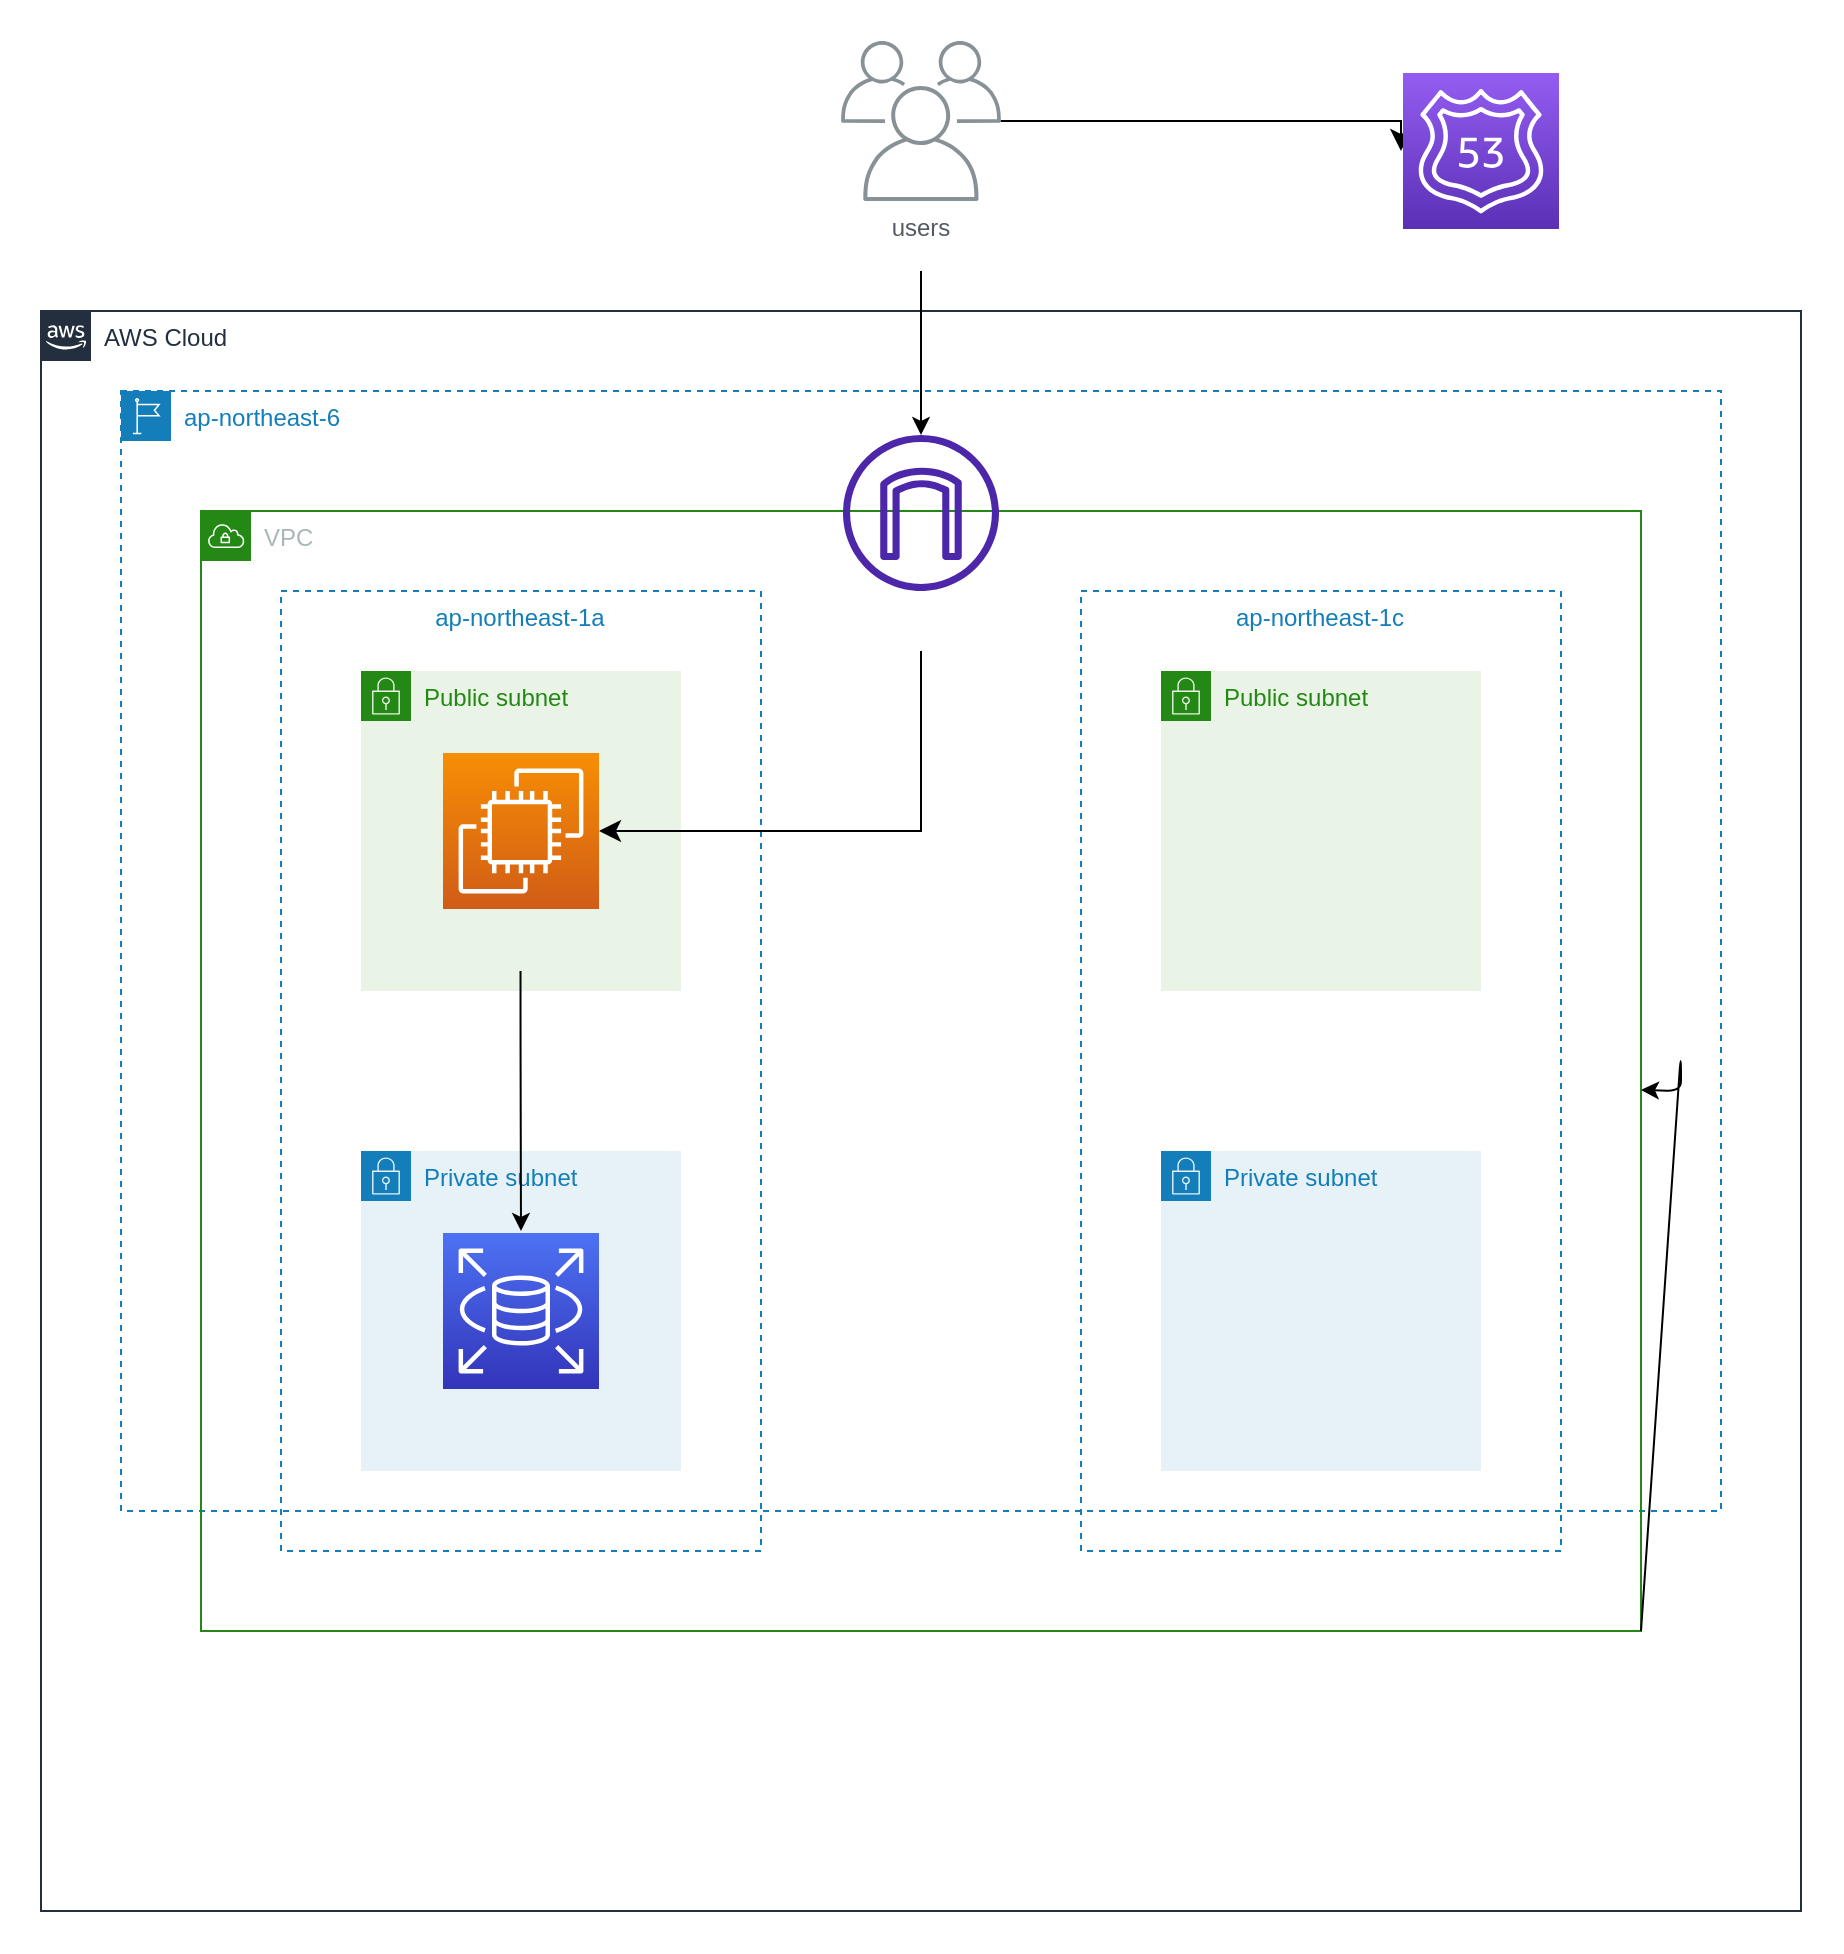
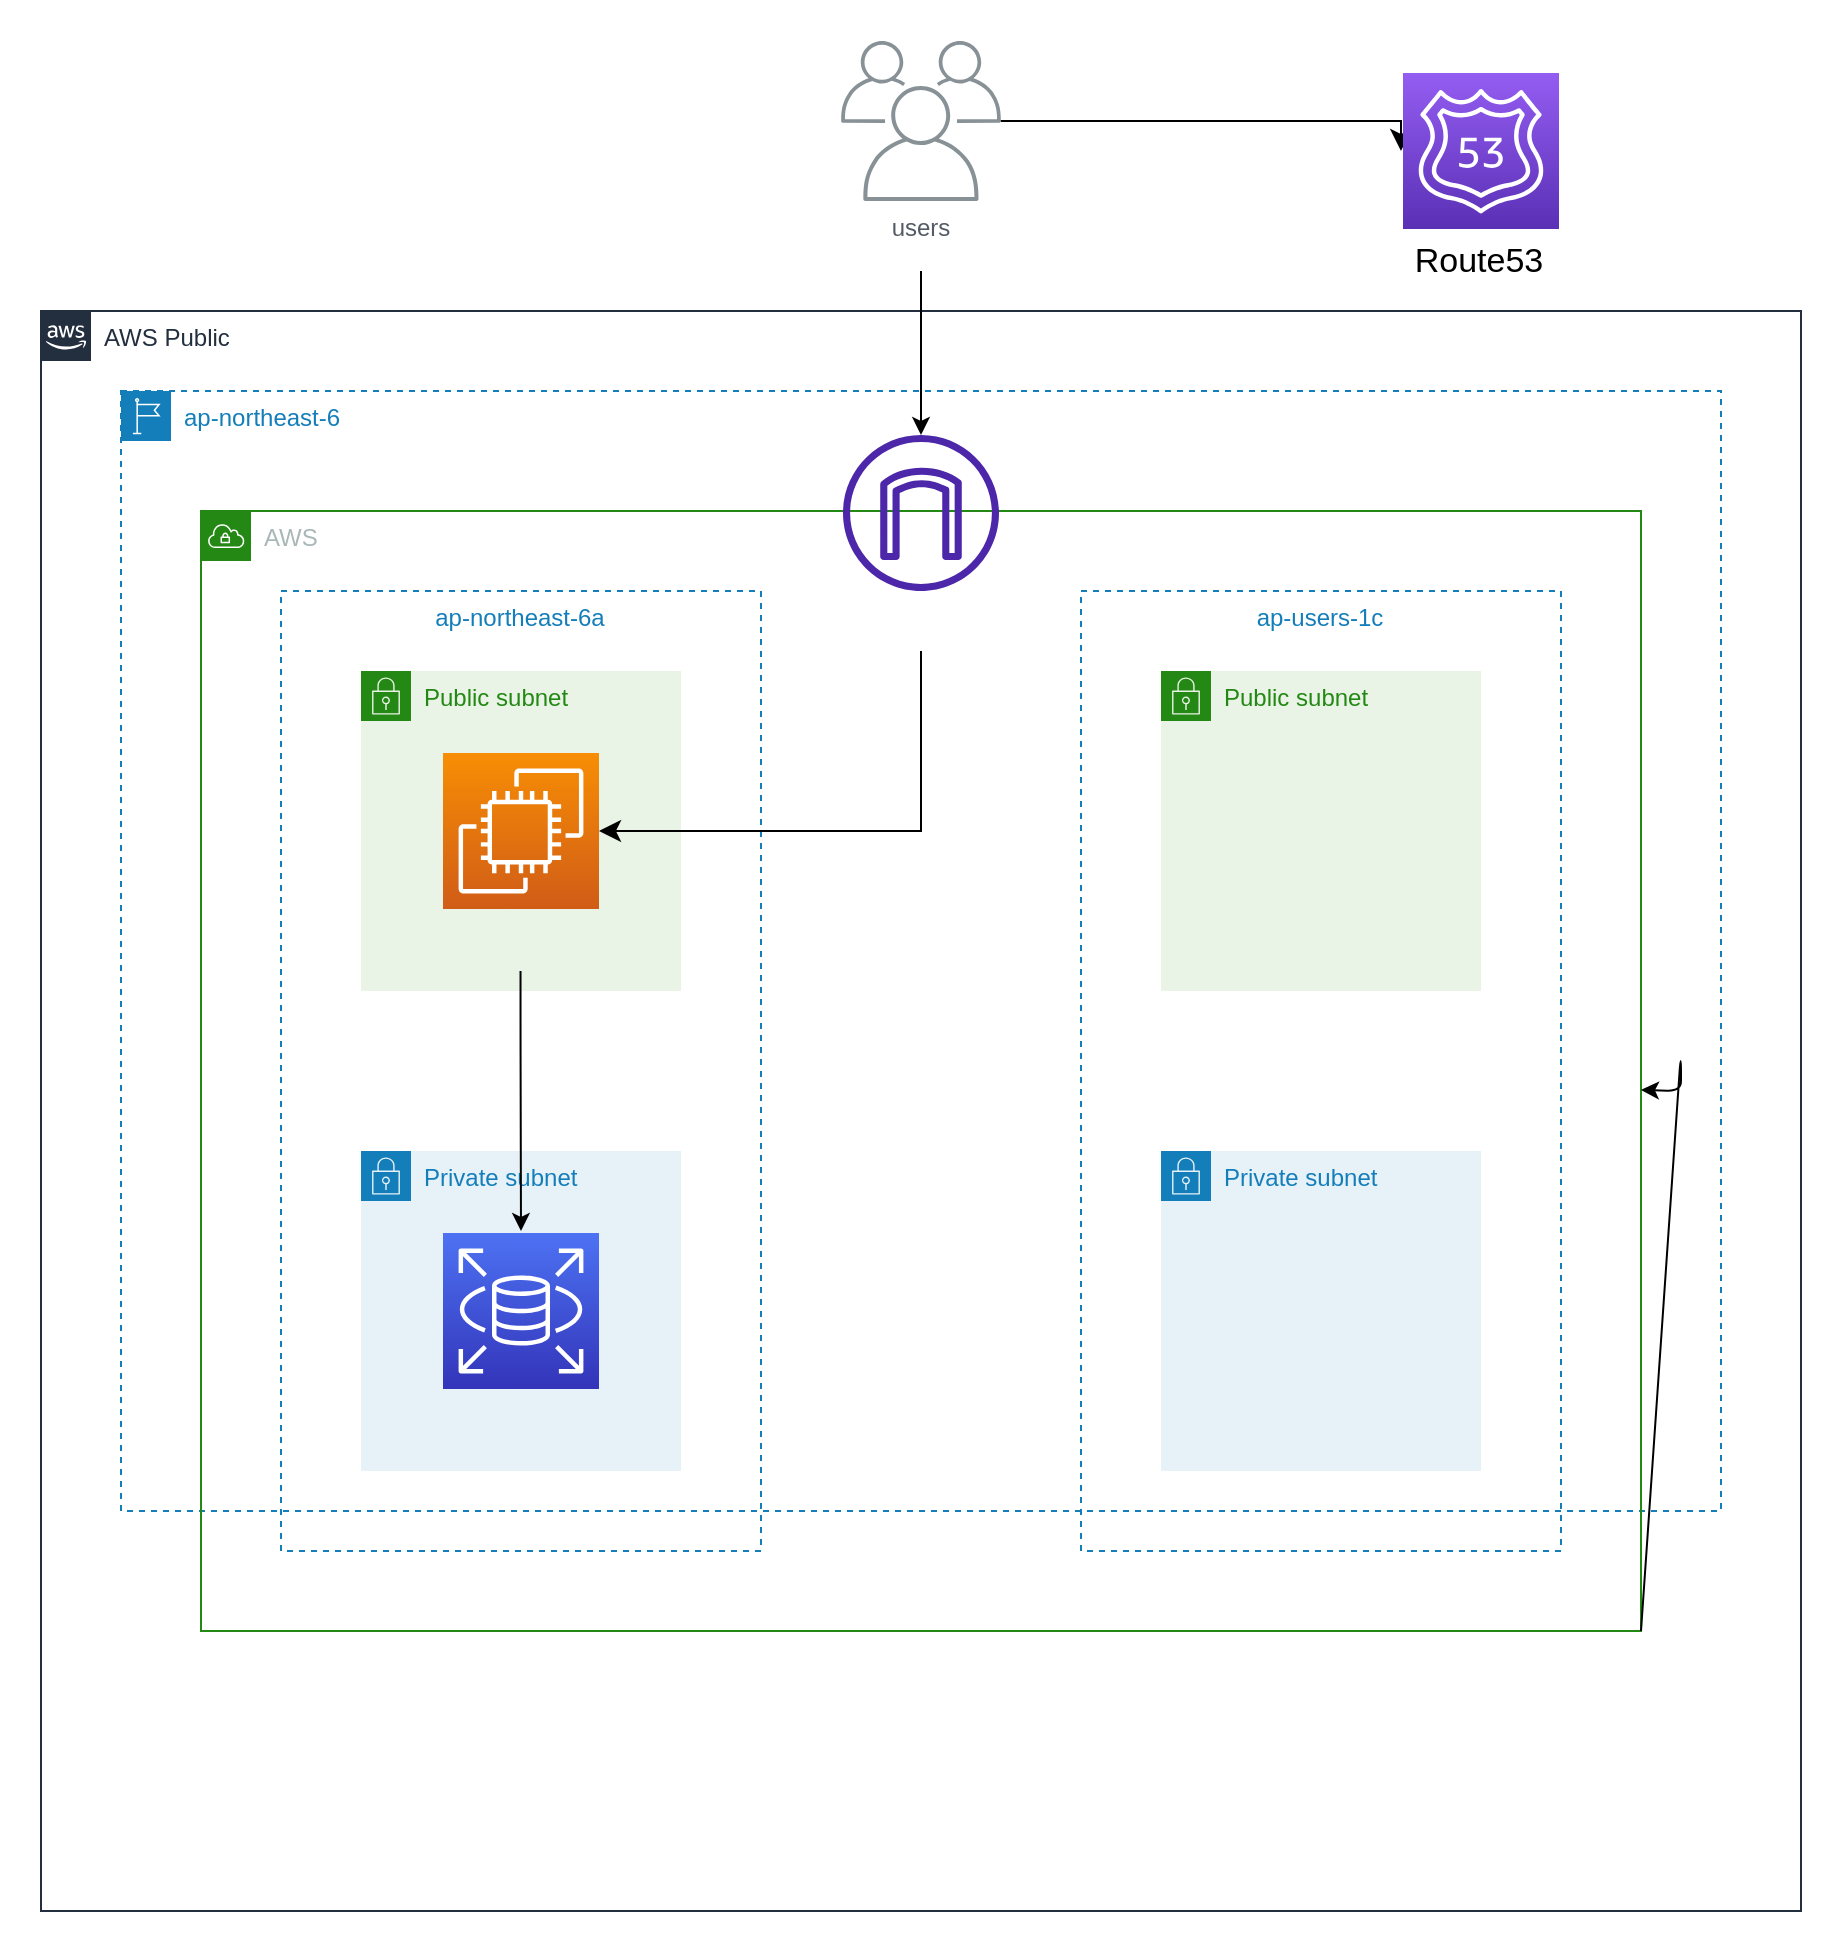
node "Route53": added
node "AWS Cloud": label "AWS Cloud" -> "AWS Public"
node "VPC": label "VPC" -> "AWS"
node "ap-northeast-1a": label "ap-northeast-1a" -> "ap-northeast-6a"
node "ap-northeast-1c": label "ap-northeast-1c" -> "ap-users-1c"
